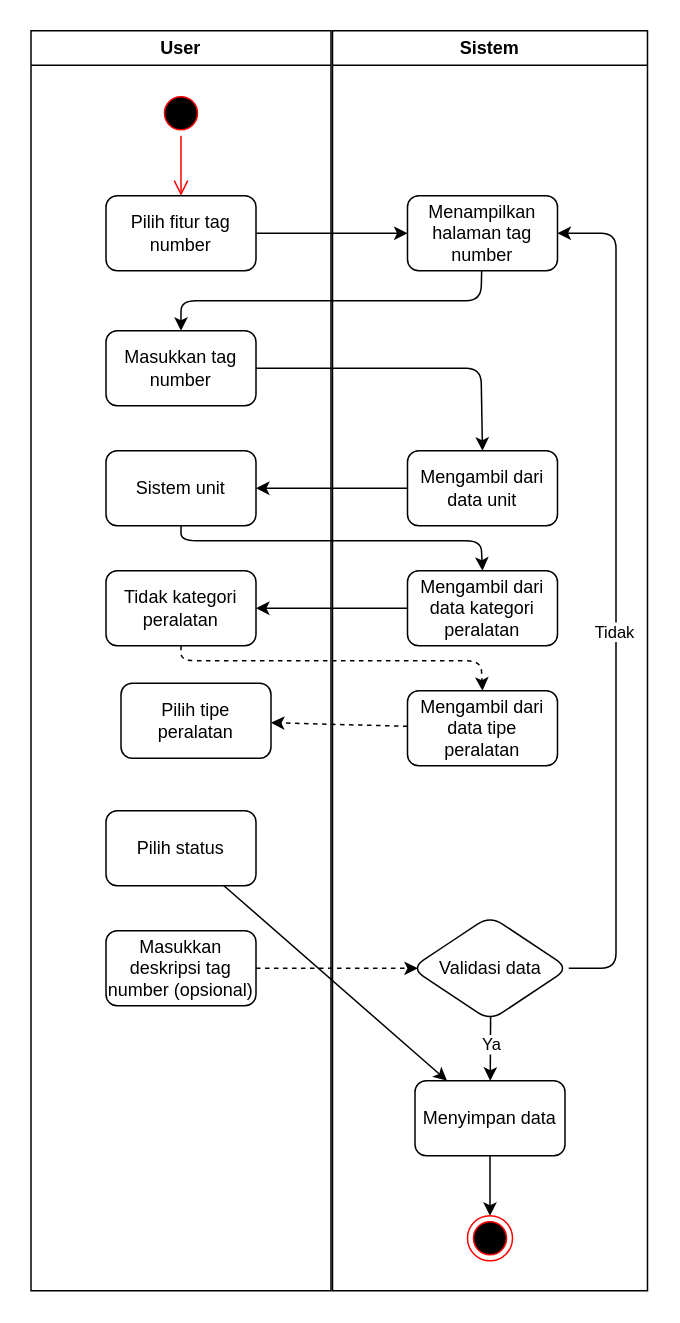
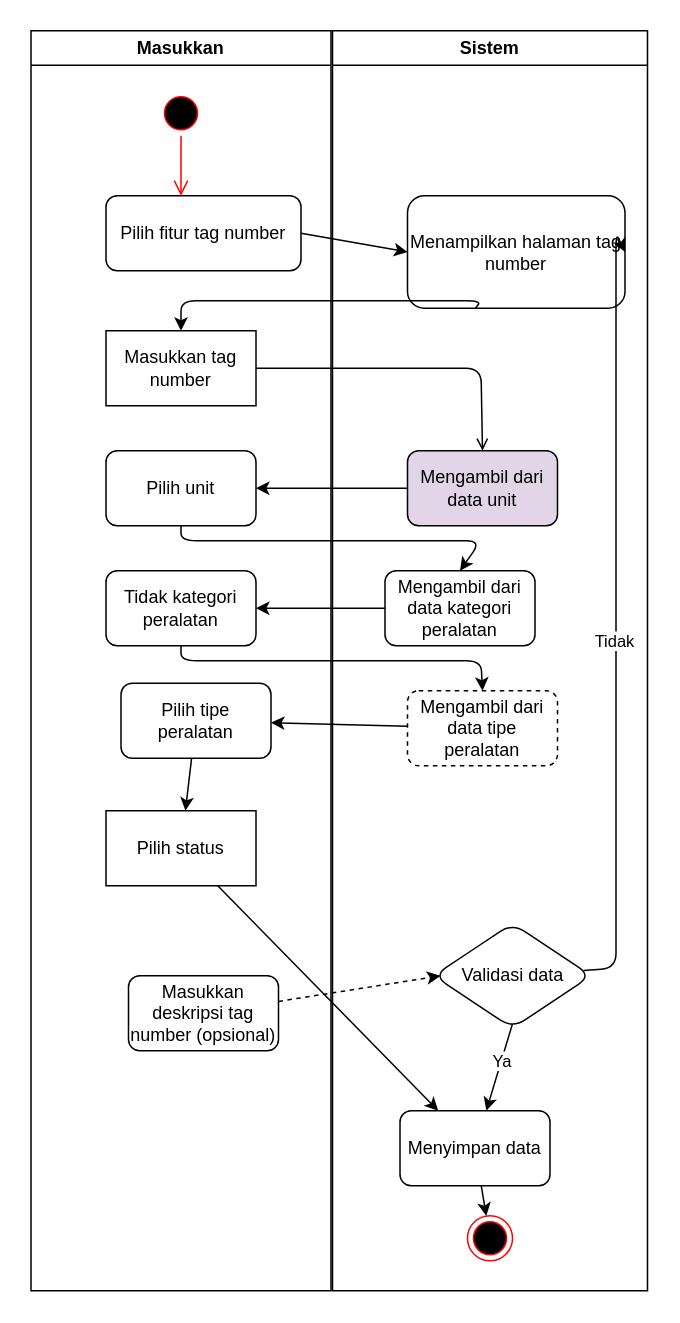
node "User": label "User" -> "Masukkan"
node "Pilih fitur tag number": size 150x75 -> 195x75
node "Menampilkan halaman tag number": size 150x75 -> 218x113
node "Masukkan tag number": shape rounded rectangle -> rectangle
edge "Masukkan tag number" -> "Mengambil dari data unit": arrowhead classic -> open
node "Sistem unit": label "Sistem unit" -> "Pilih unit"
node "Mengambil dari data unit": fillcolor #ffffff -> #e1d5e7
node "Mengambil dari data kategori peralatan": moved (482, 608) -> (460, 608)
edge "Tidak kategori peralatan" -> "Mengambil dari data tipe peralatan": style dashed -> solid
edge "Mengambil dari data tipe peralatan" -> "Pilih tipe peralatan": style dashed -> solid
node "Mengambil dari data tipe peralatan": style solid -> dashed
edge "Pilih tipe peralatan" -> "Pilih status": added
node "Pilih status": shape rounded rectangle -> rectangle
node "Masukkan deskripsi tag number (opsional)": moved (181, 968) -> (203, 1013)
node "Validasi data": moved (490, 968) -> (512, 976)
node "Menyimpan data": moved (490, 1118) -> (475, 1148)
